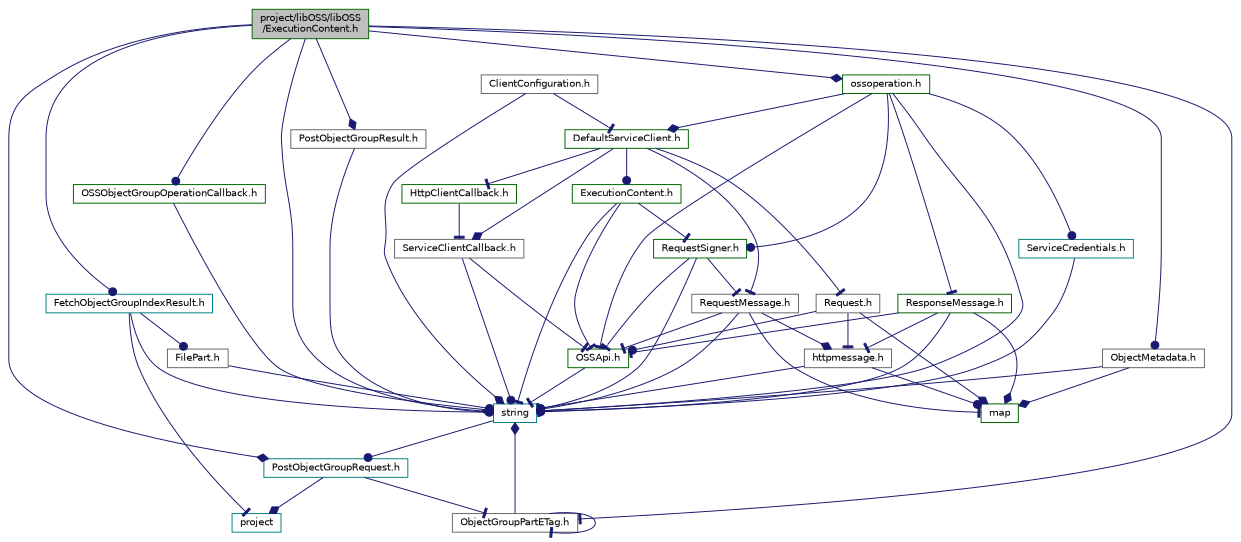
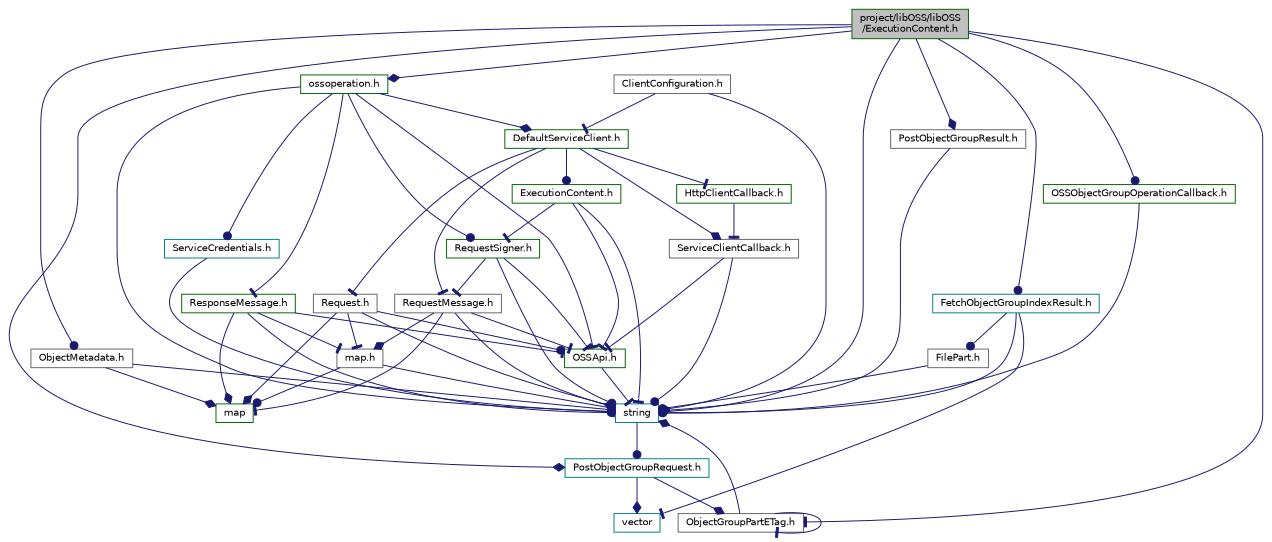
node "httpmessage.h": label "httpmessage.h" -> "map.h"
edge "Request.h" -> "string": added
edge "PostObjectGroupRequest.h" -> "ObjectGroupPartETag.h": arrowhead tee -> diamond
node "project": label "project" -> "vector"
